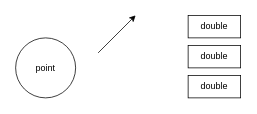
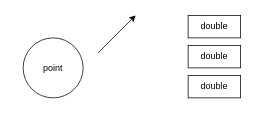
node "point": moved (45, 68) -> (53, 68)
